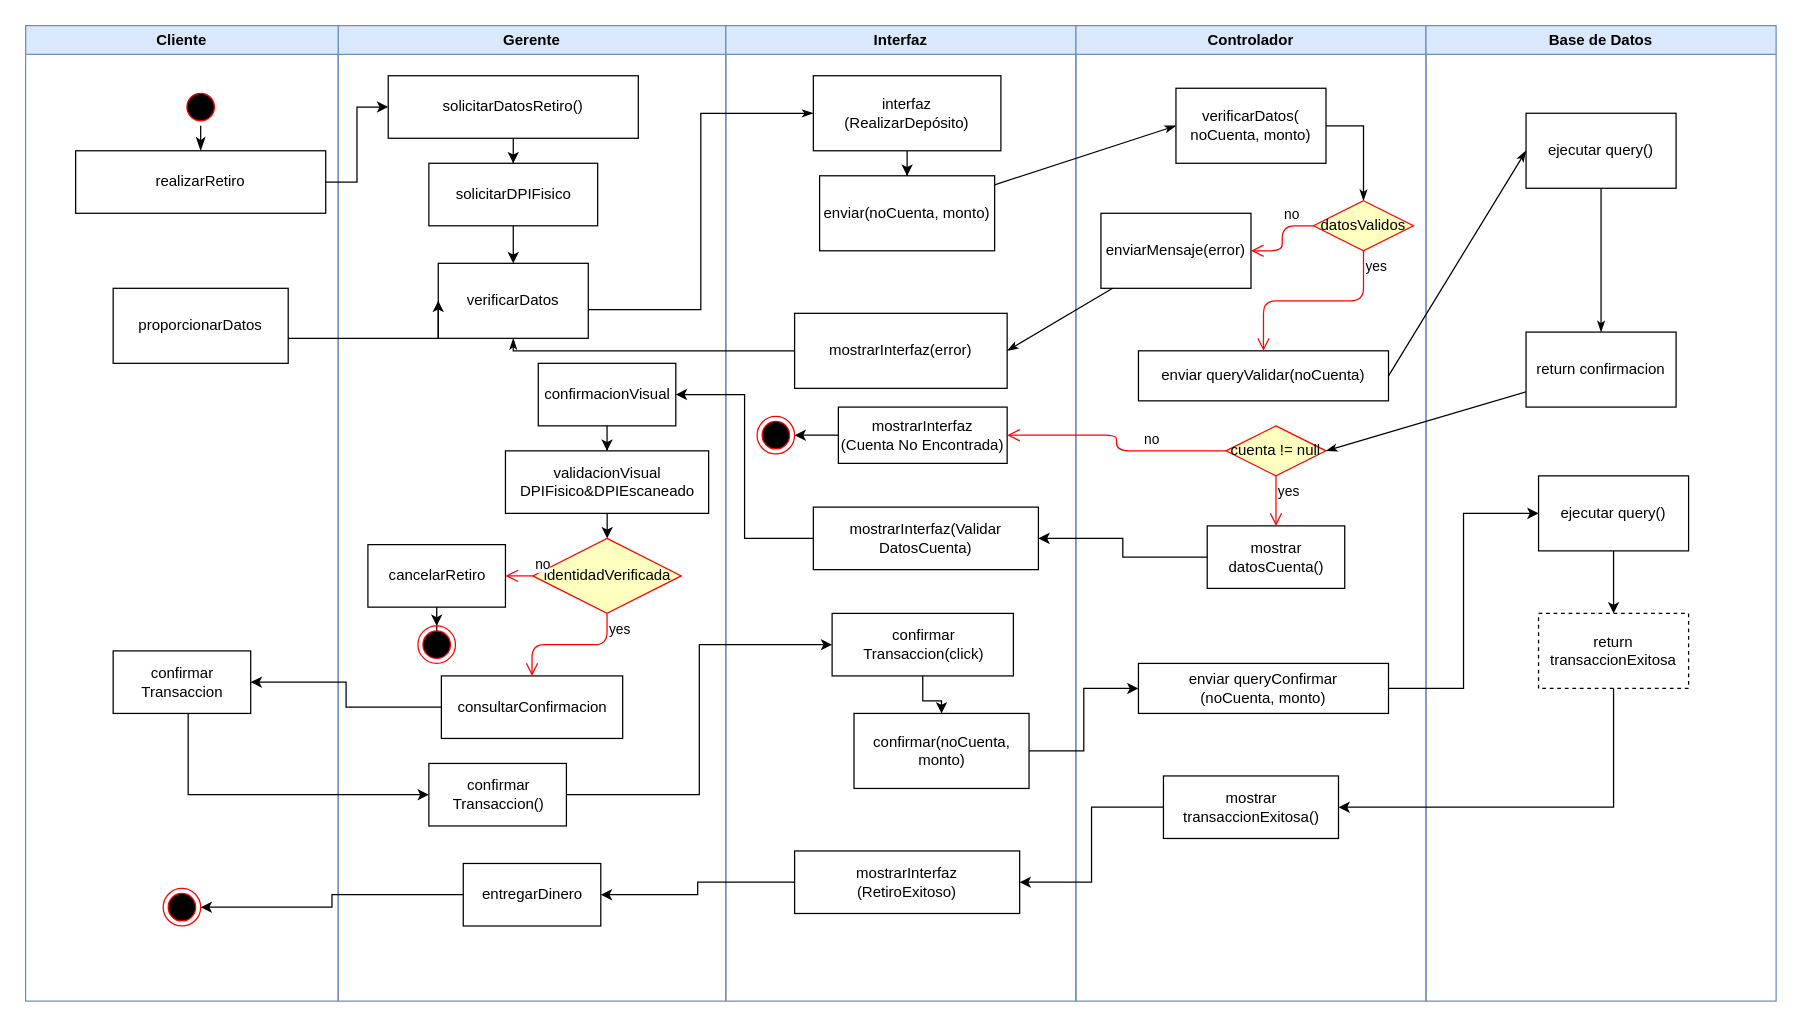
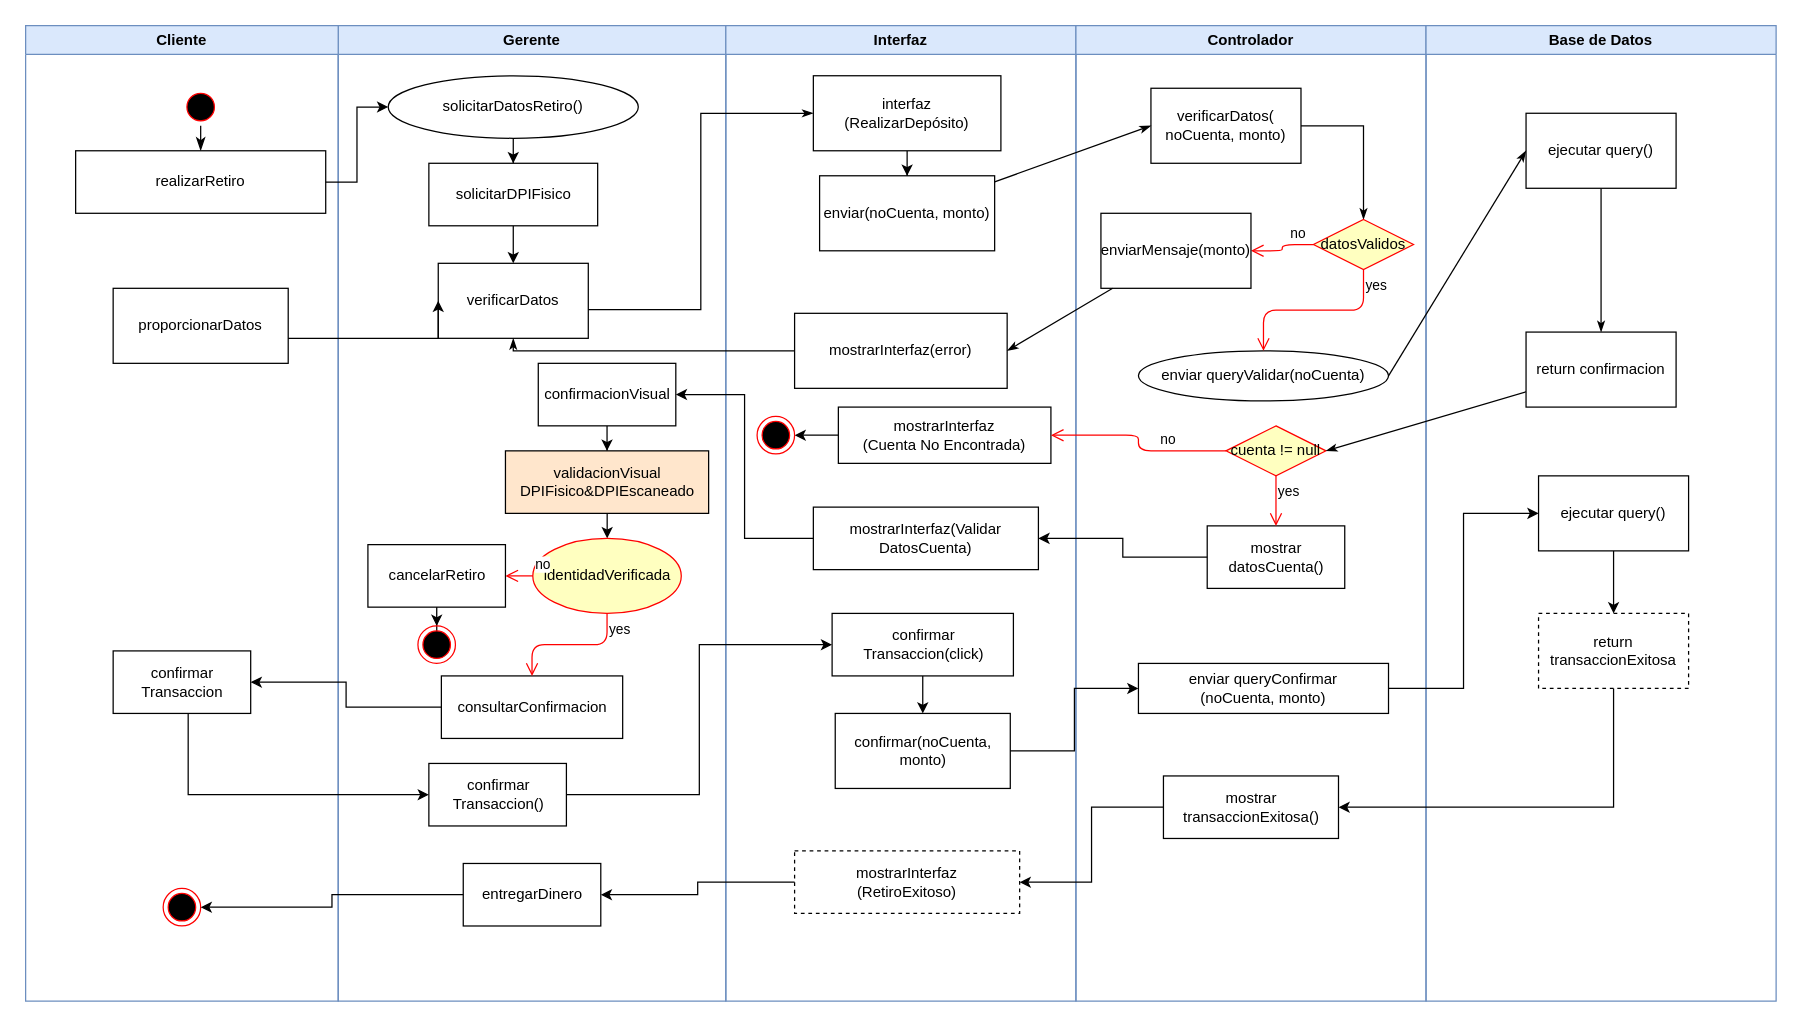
node "solicitarDatosRetiro()": shape rectangle -> ellipse
node "verificarDatos( noCuenta, monto)": moved (1251, 126) -> (1226, 126)
node "datosValidos": moved (1363, 226) -> (1363, 244)
node "enviarMensaje(error)": label "enviarMensaje(error)" -> "enviarMensaje(monto)"
node "enviar queryValidar(noCuenta)": shape rectangle -> ellipse
node "mostrarInterfaz (Cuenta No Encontrada)": size 169x56 -> 213x56
node "validacionVisual DPIFisico&DPIEscaneado": fillcolor #ffffff -> #ffe6cc
node "identidadVerificada": shape diamond -> ellipse
node "confirmar(noCuenta, monto)": moved (941, 751) -> (923, 751)
node "mostrarInterfaz (RetiroExitoso)": style solid -> dashed
